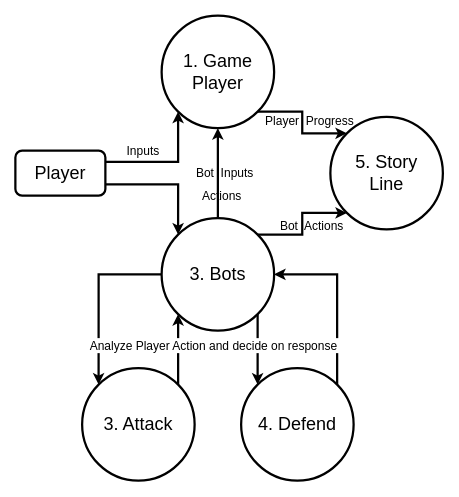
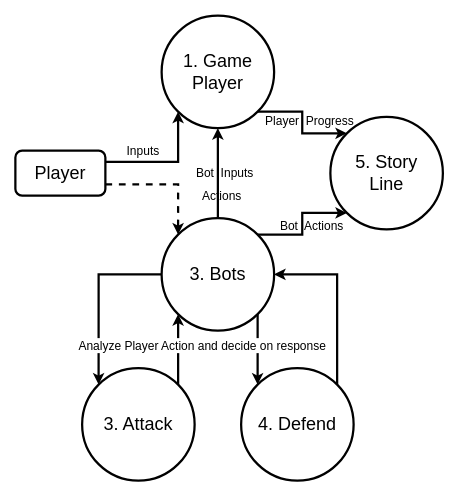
edge "Player" -> "3. Bots": style solid -> dashed
node "Analyze Player Action and decide on response": moved (213, 345) -> (202, 345)
